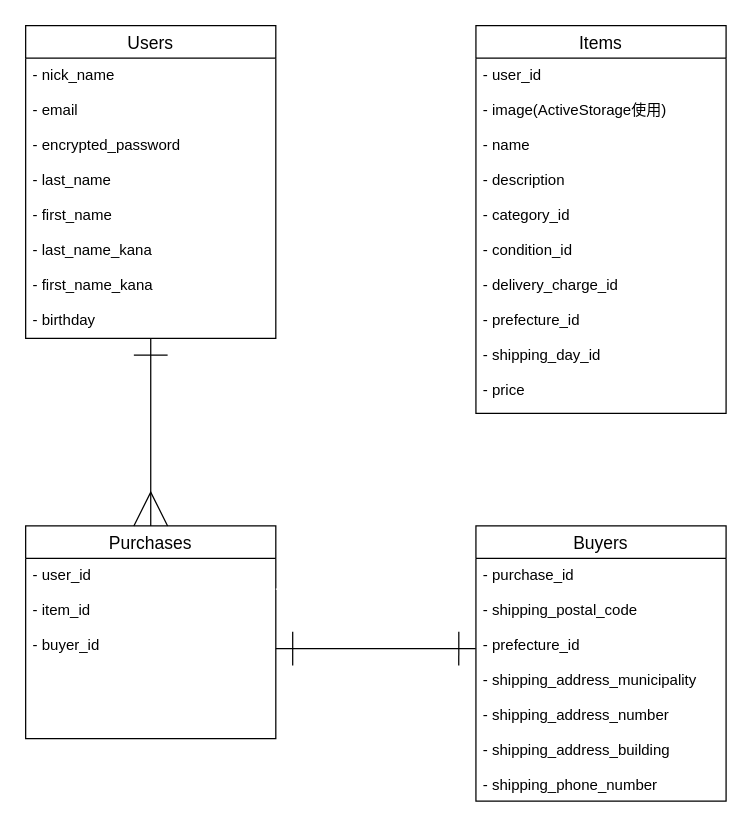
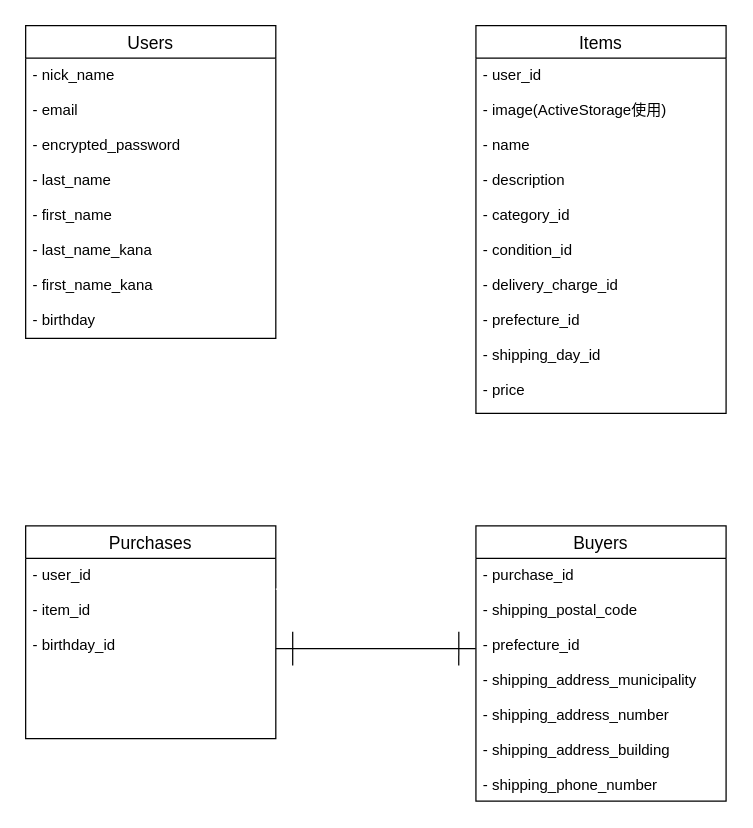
edge "Users" -- "Purchases": removed
node "- user_id - item_id - buyer_id": label "- user_id - item_id - buyer_id" -> "- user_id - item_id - birthday_id"
